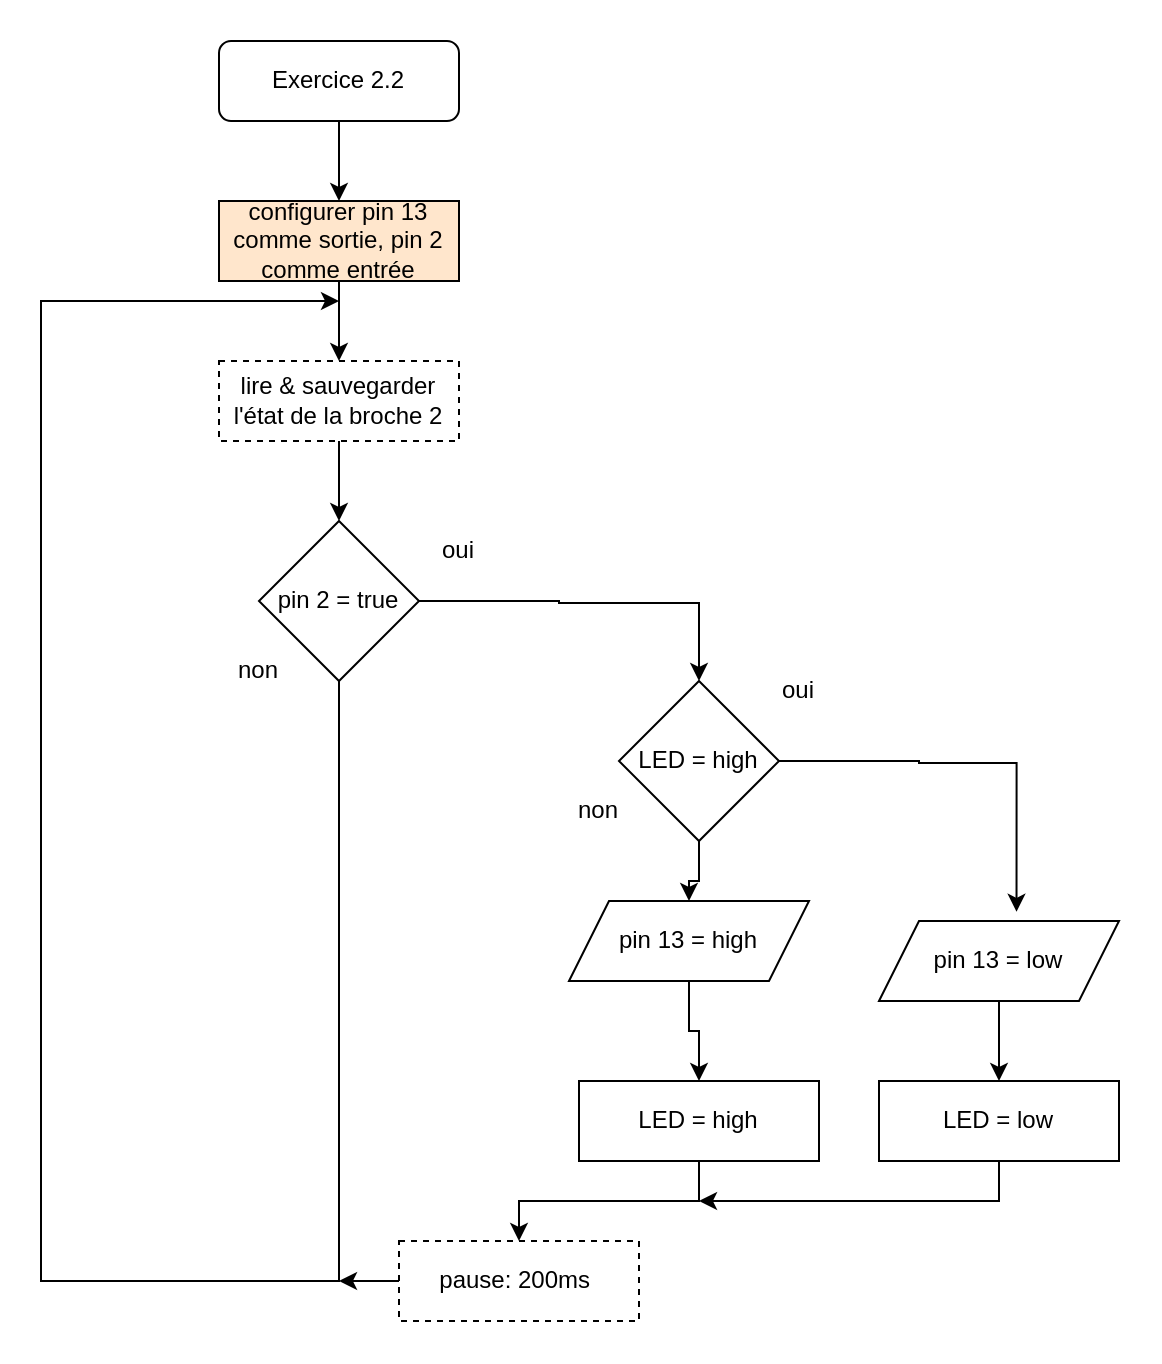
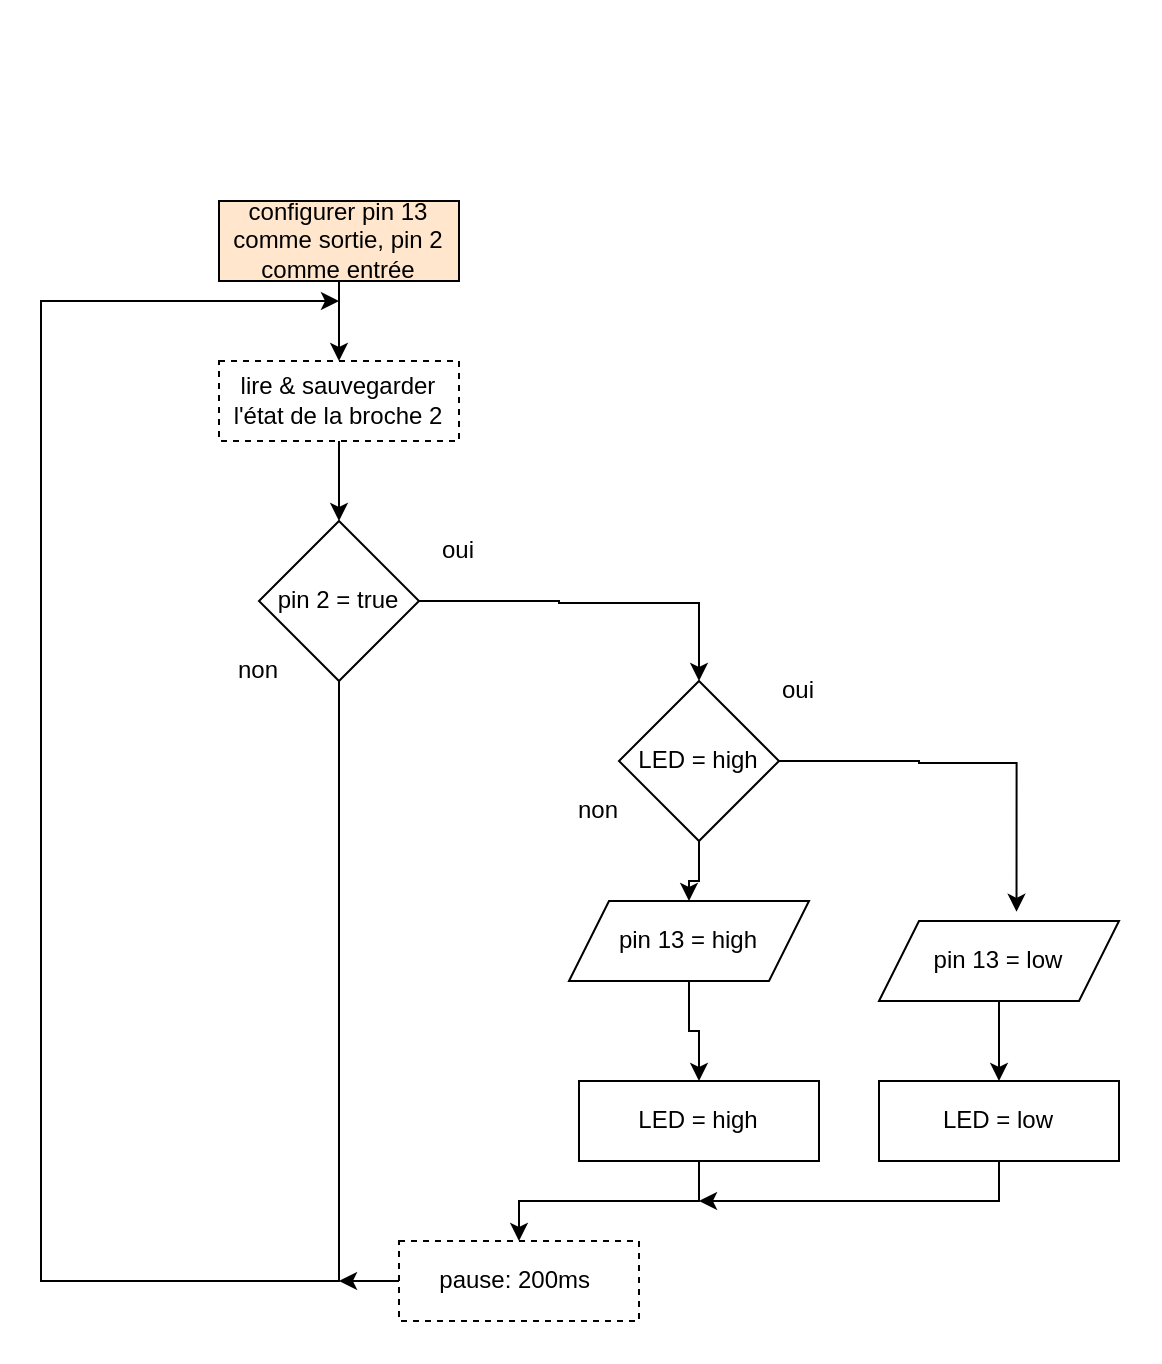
node "Exercice 2.2": removed
edge "Exercice 2.2" -> "configurer pin 13 comme sortie, pin 2 comme entrée": removed
